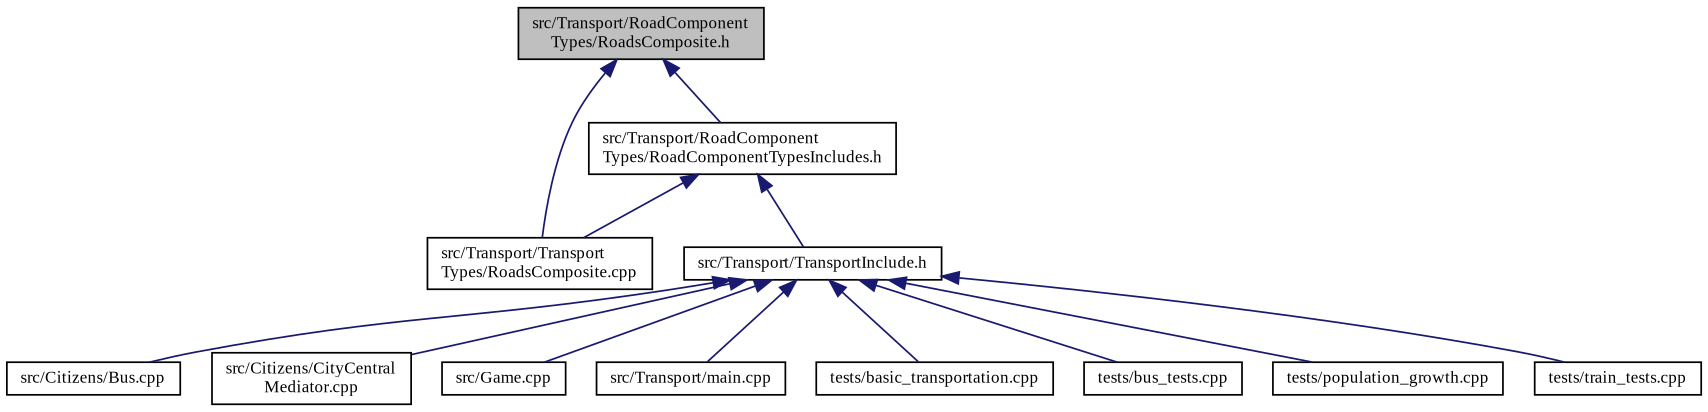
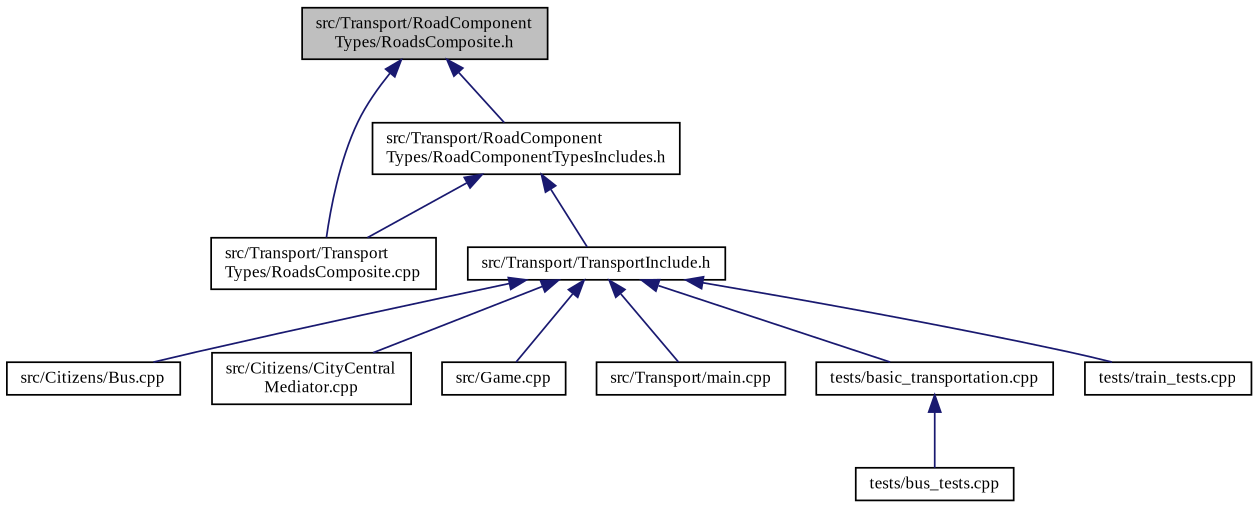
edge "tests/bus_tests.cpp" -> "src/Transport/TransportInclude.h": now "tests/bus_tests.cpp" -> "tests/basic_transportation.cpp"
node "tests/population_growth.cpp": removed
